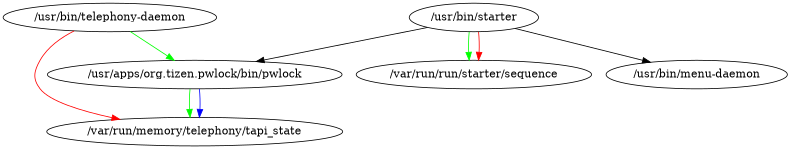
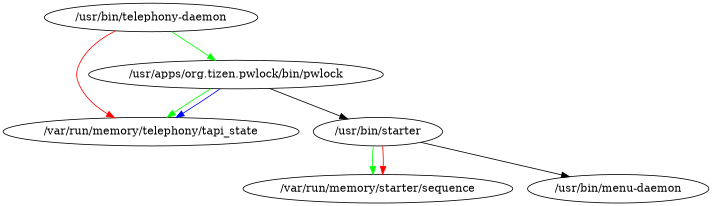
edge "/usr/bin/starter" -> "/usr/apps/org.tizen.pwlock/bin/pwlock": reversed
node "/var/run/run/starter/sequence": label "/var/run/run/starter/sequence" -> "/var/run/memory/starter/sequence"
